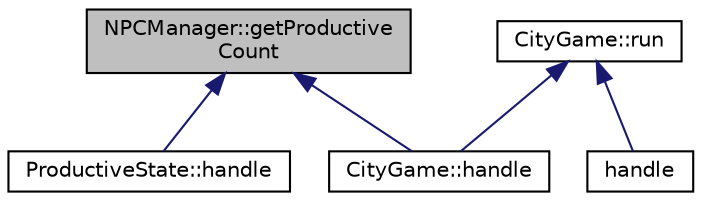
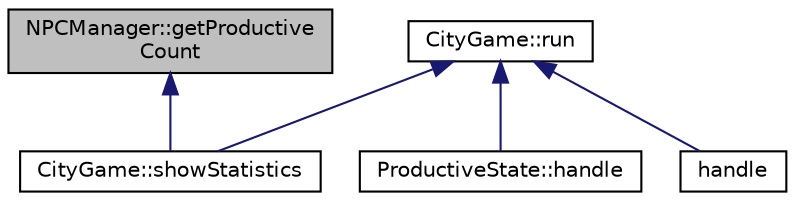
edge "ProductiveState::handle" -> "NPCManager::getProductive Count": now "ProductiveState::handle" -> "CityGame::run"
node "CityGame::handle": label "CityGame::handle" -> "CityGame::showStatistics"
